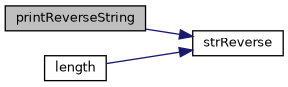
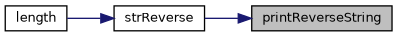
edge "printReverseString" -> "strReverse": reversed
